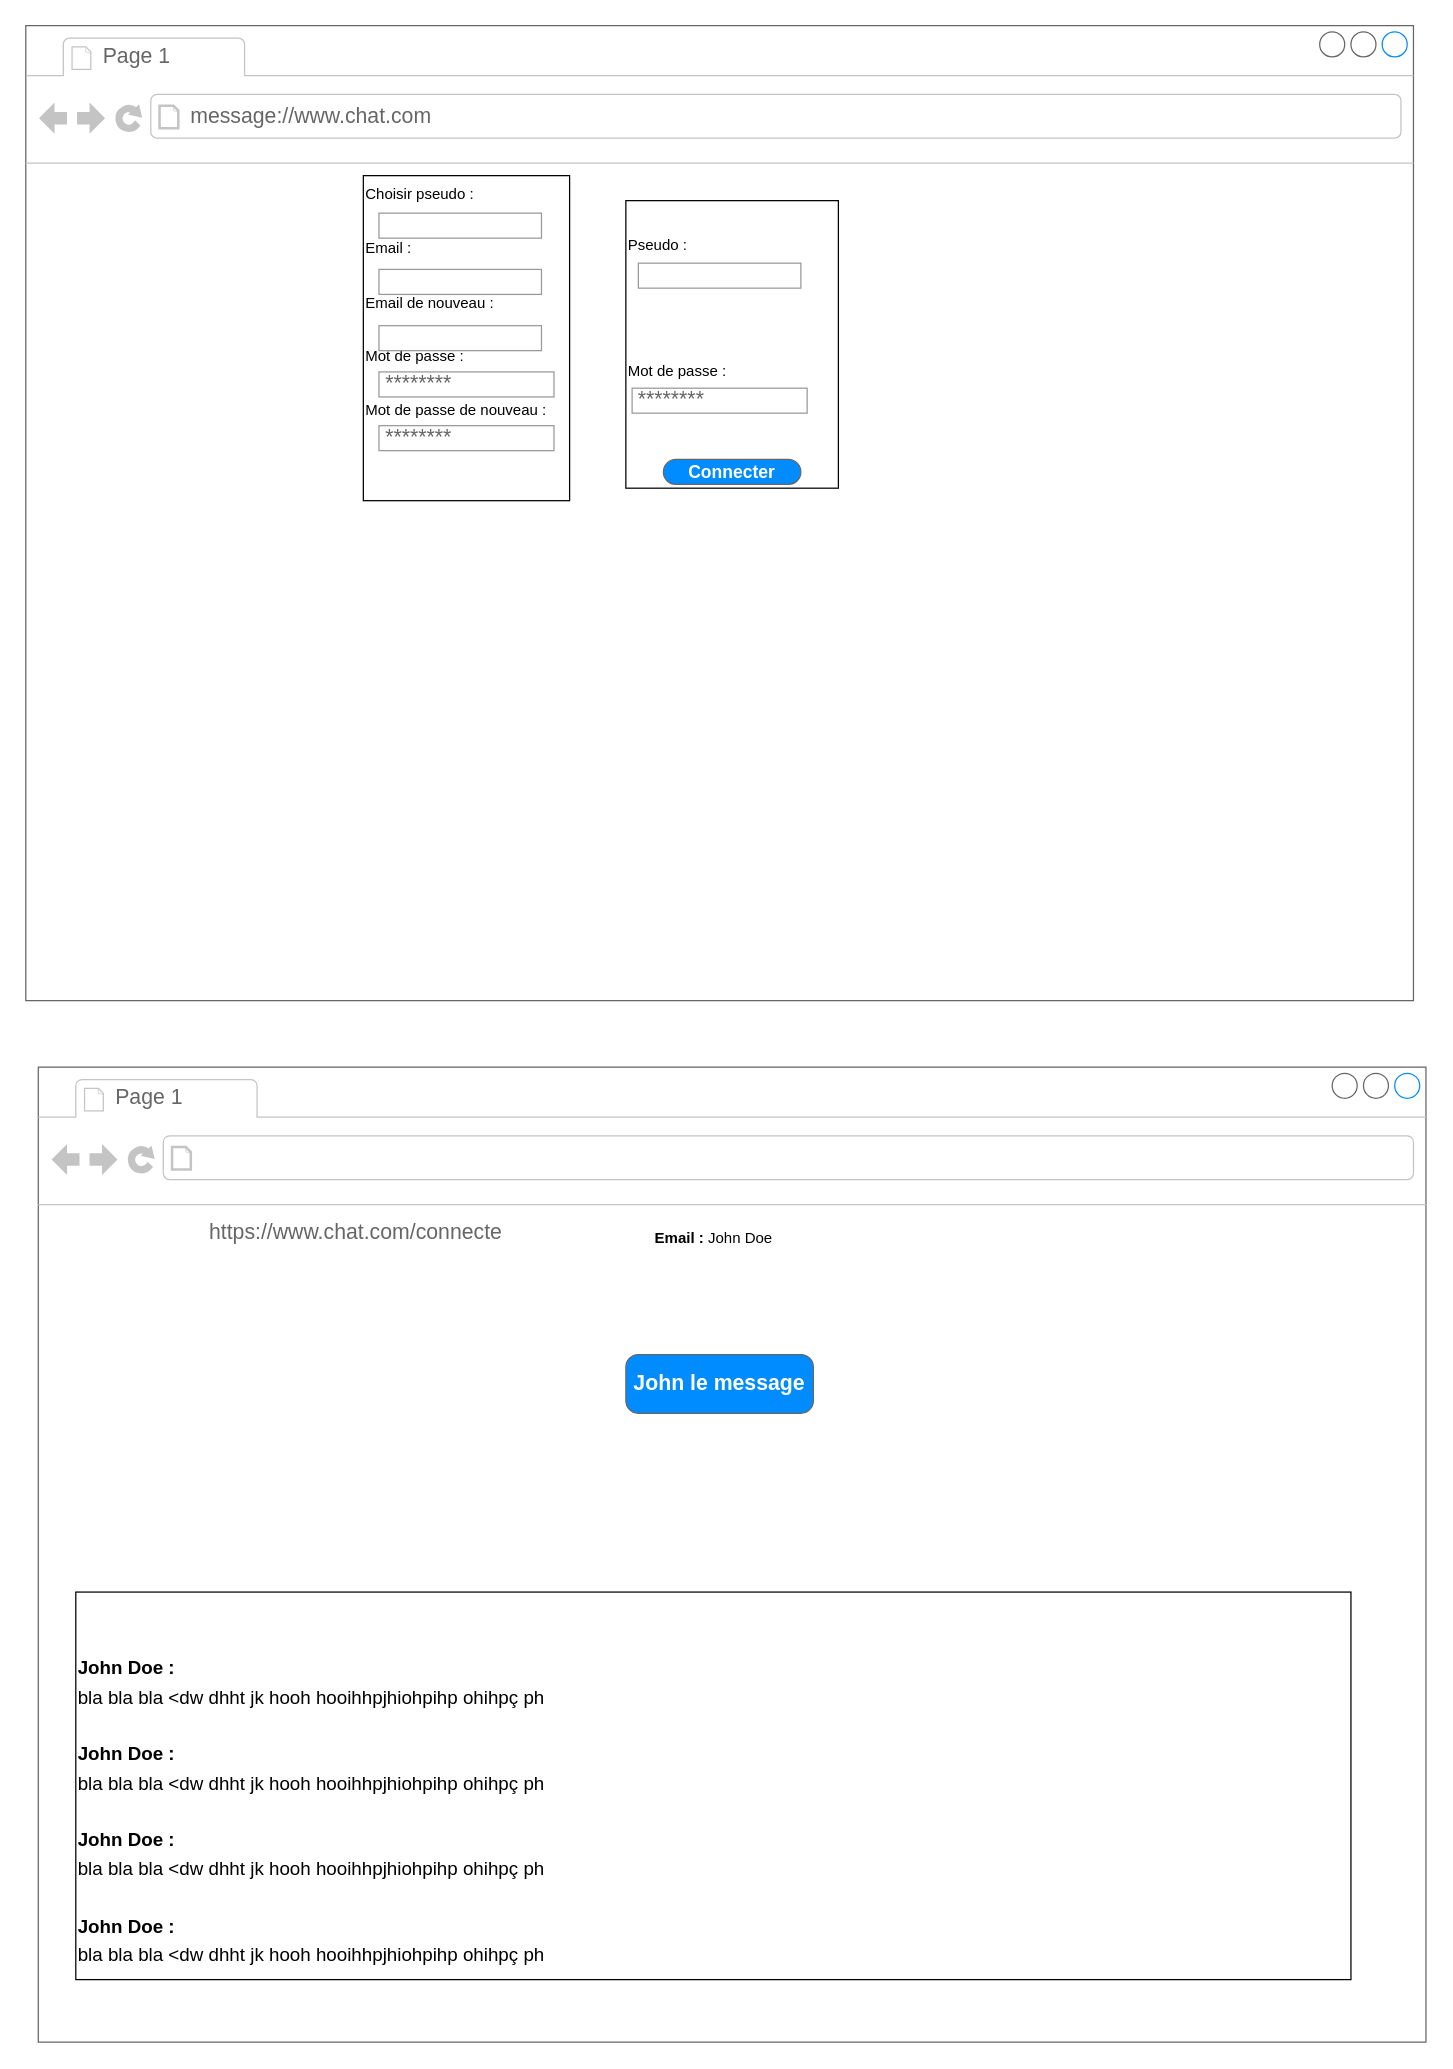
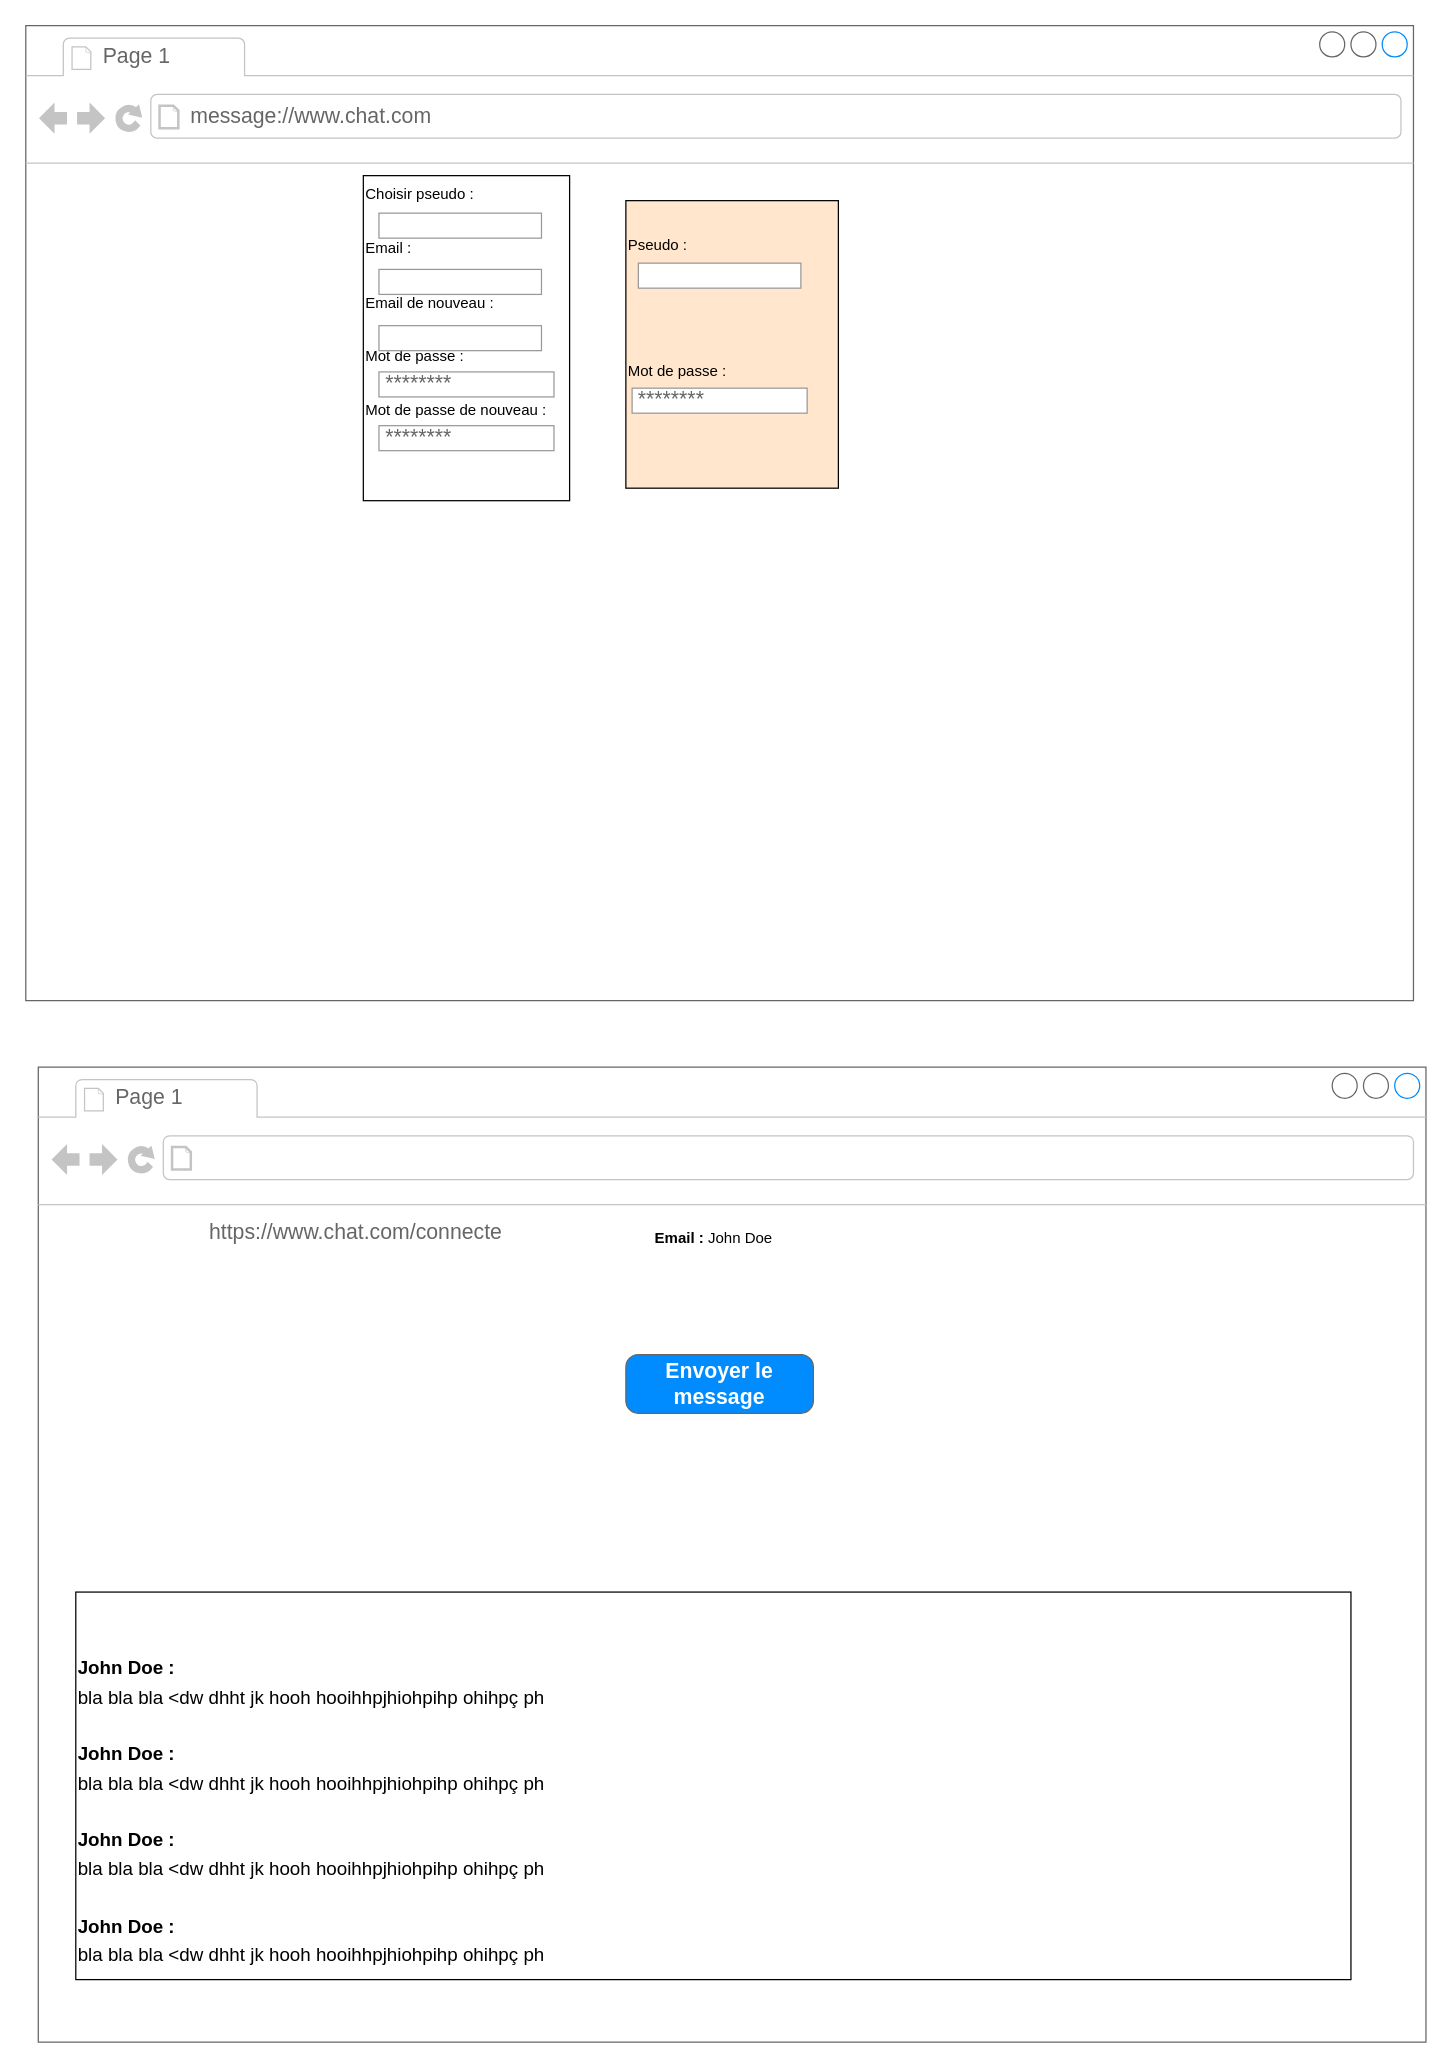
node "Pseudo : Mot de passe :": fillcolor #ffffff -> #ffe6cc
node "Connecter": removed
node "John le message": label "John le message" -> "Envoyer le message"
